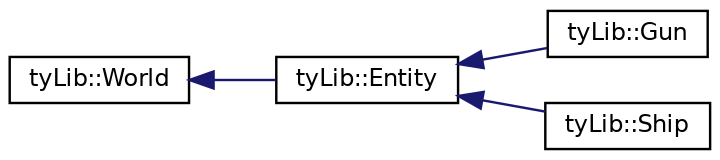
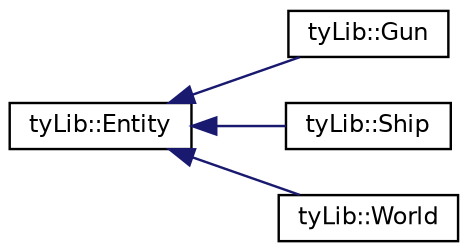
edge "tyLib::Entity" -> "tyLib::World": reversed
